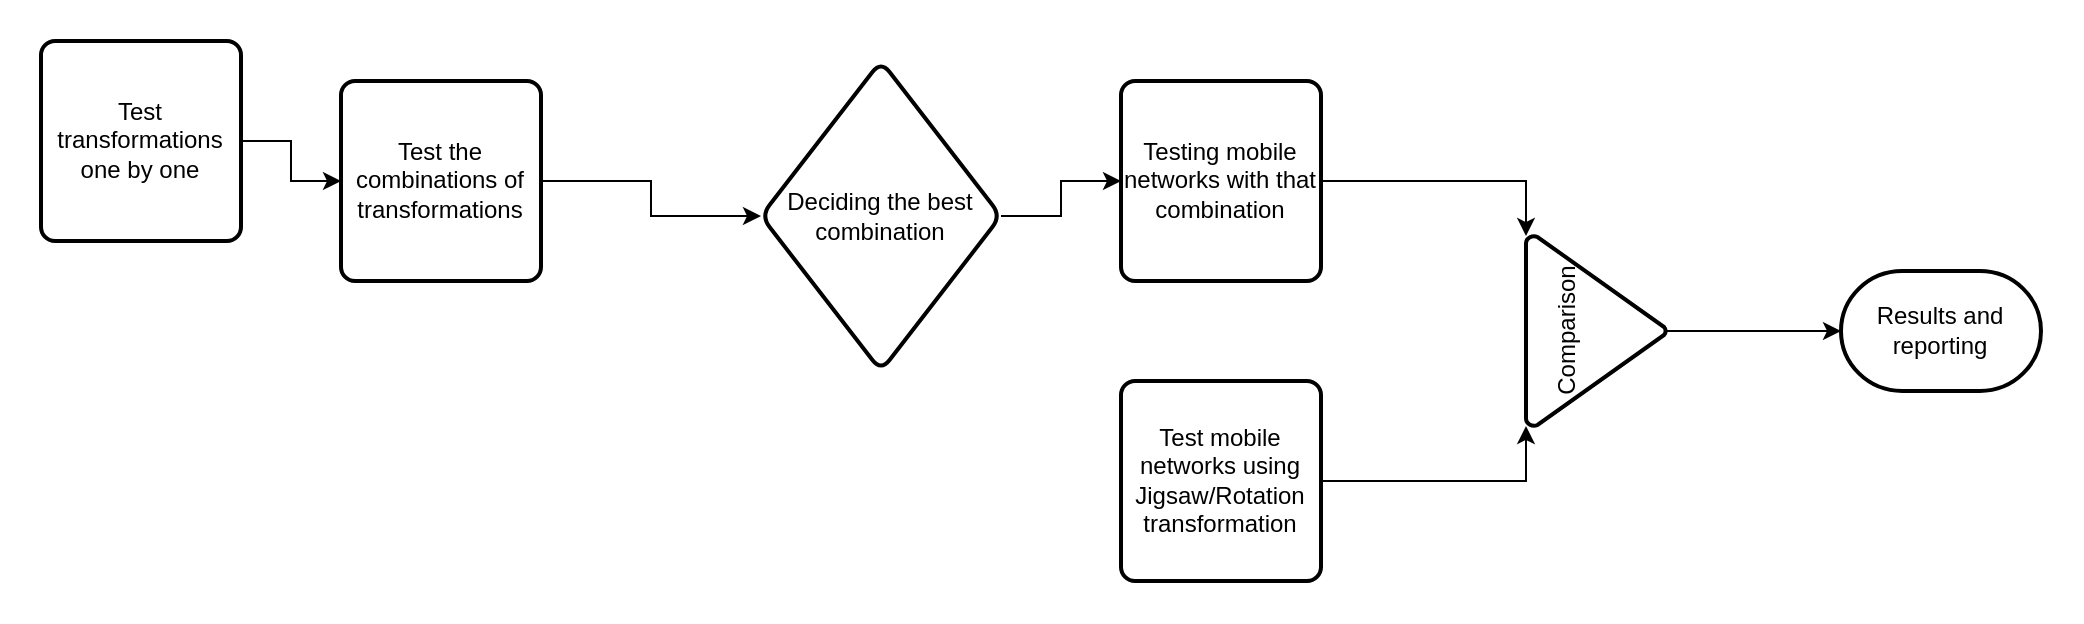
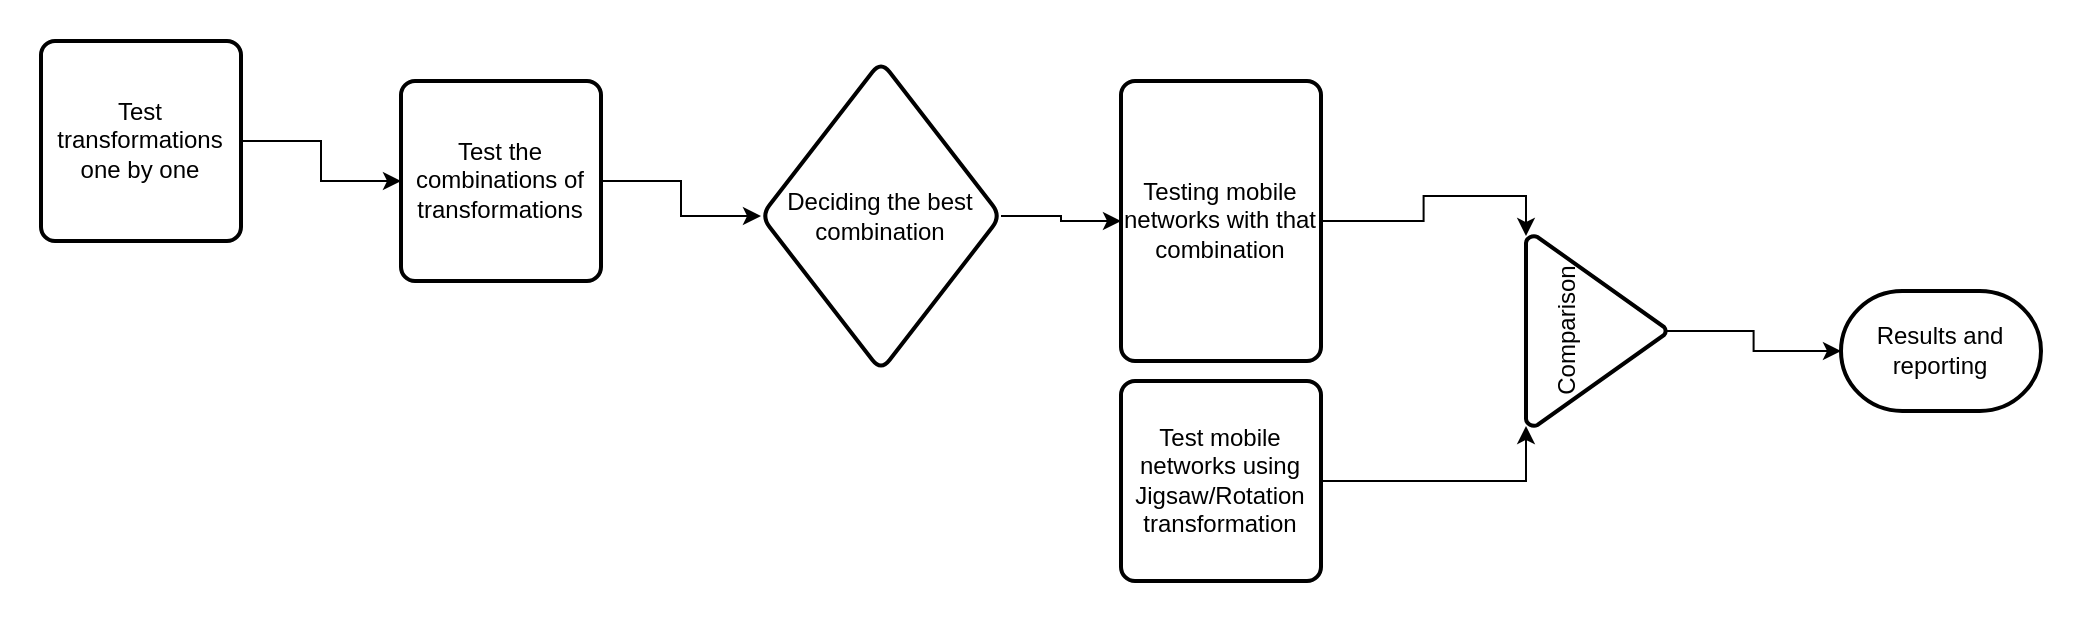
node "Test the combinations of transformations": moved (441, 181) -> (501, 181)
node "Testing mobile networks with that combination": size 200x200 -> 200x280
node "Results and reporting": moved (1941, 331) -> (1941, 351)
